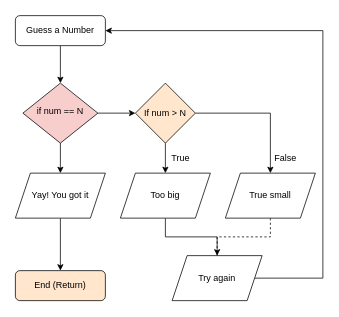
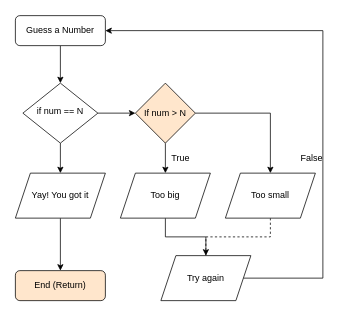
node "if num == N": fillcolor #f8cecc -> #ffffff
node "False": moved (285, 158) -> (312, 158)
node "True small": label "True small" -> "Too small"
node "Try again": moved (217, 278) -> (206, 278)
